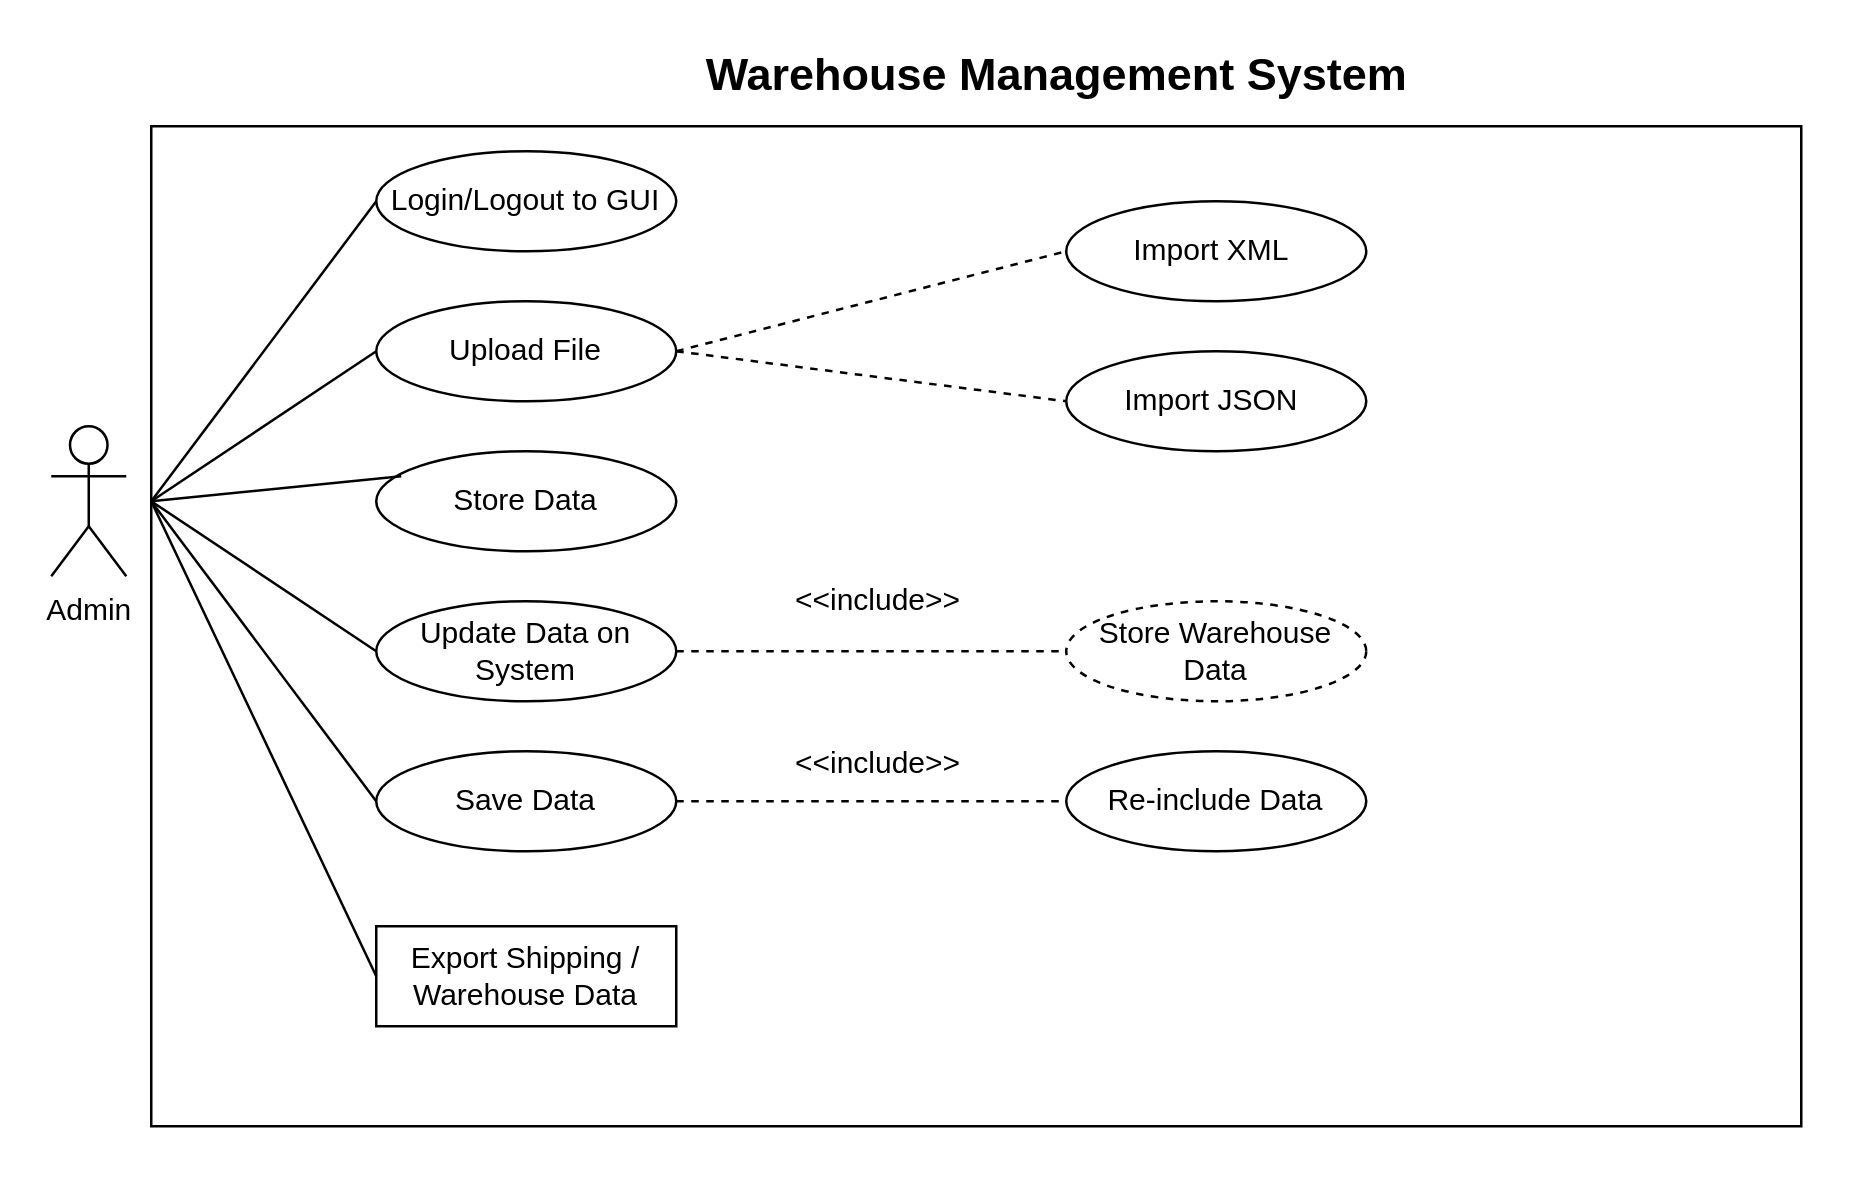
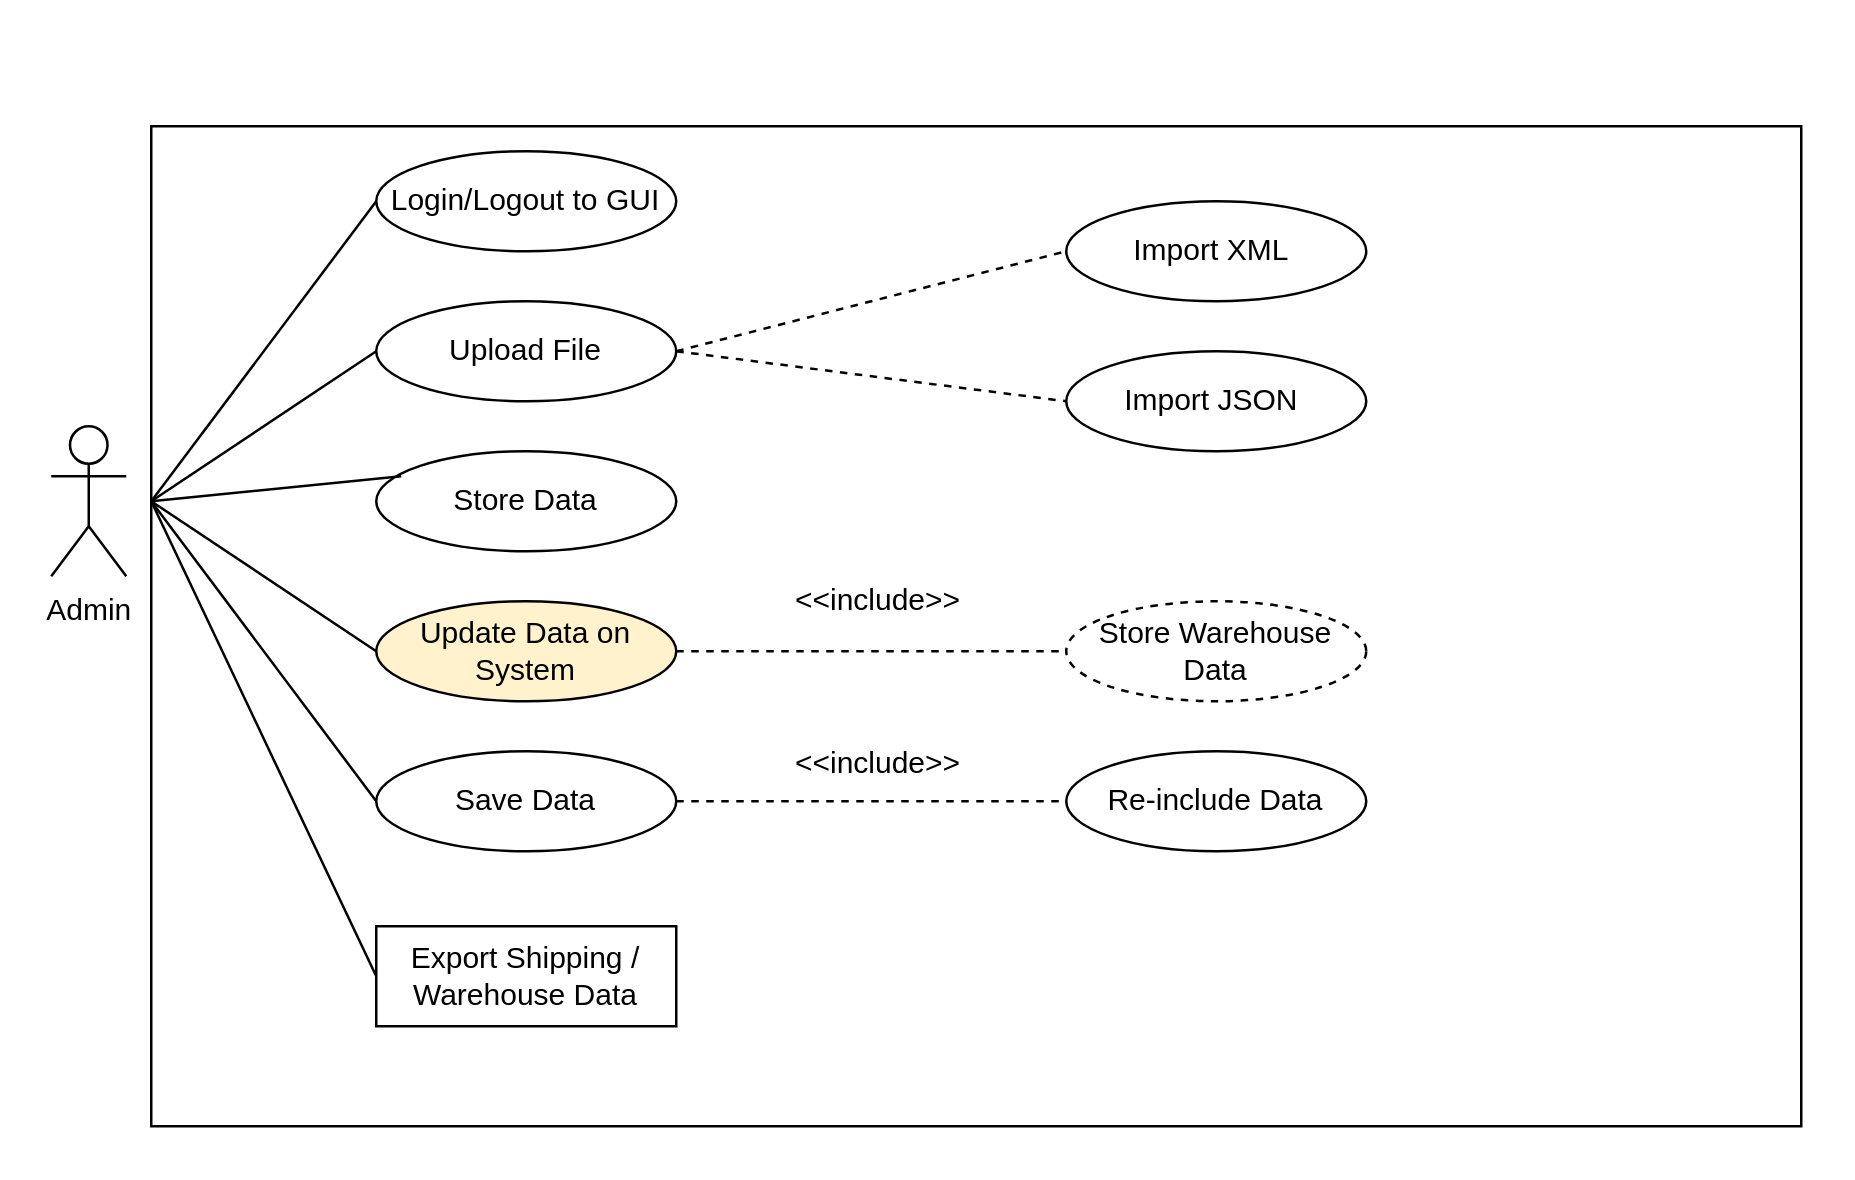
node "Warehouse Management System": removed
node "Update Data on System": fillcolor #ffffff -> #fff2cc
